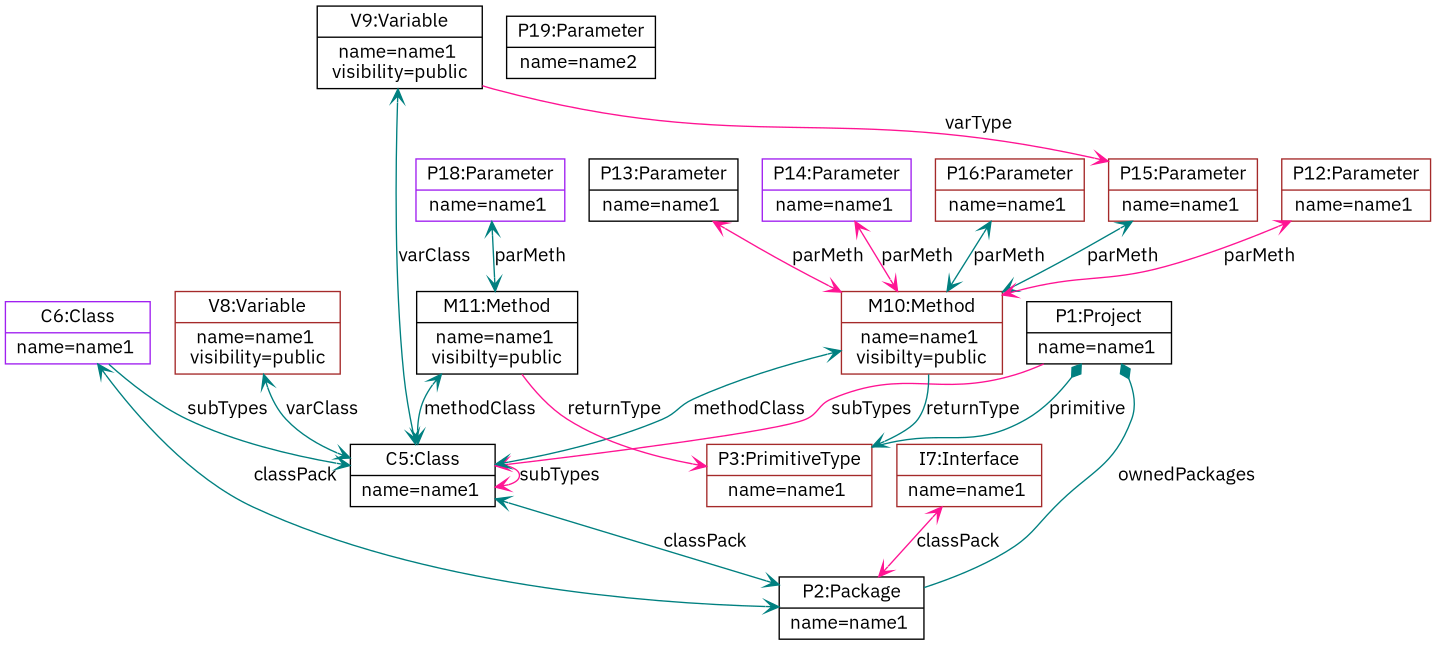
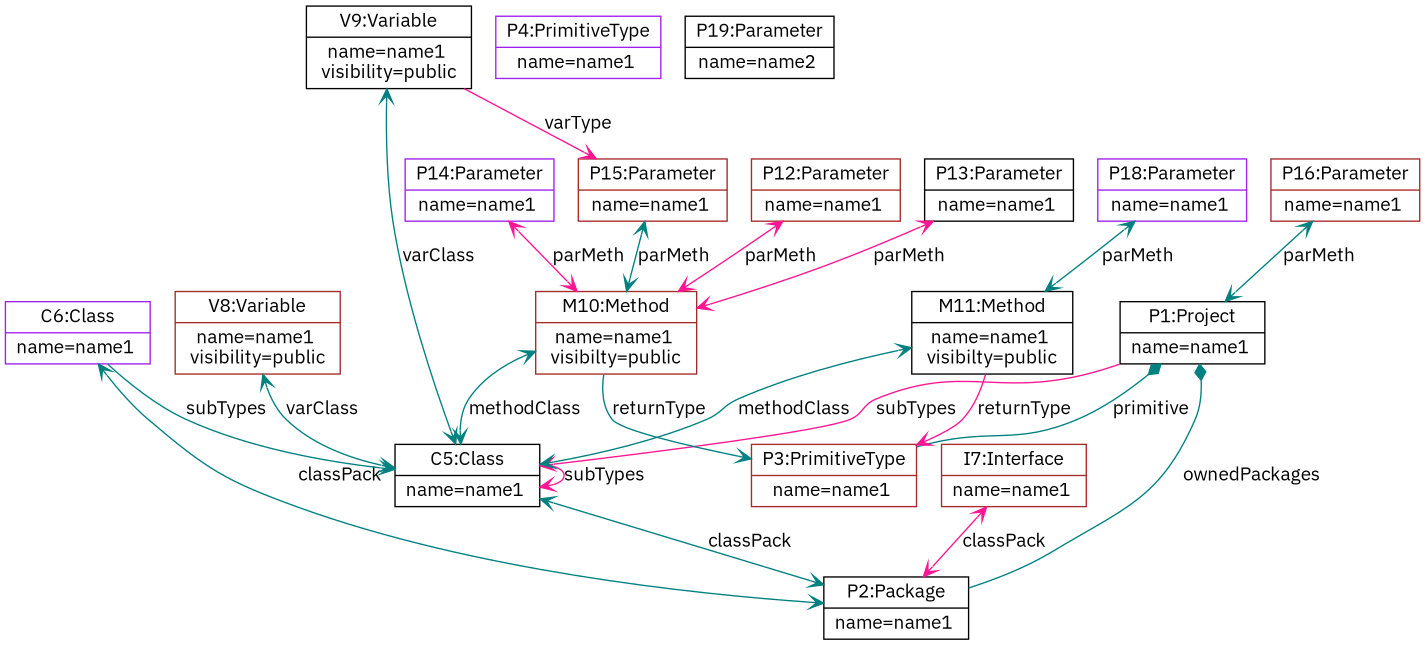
node "P4:PrimitiveType": added
edge "P16:Parameter" -- "M10:Method": now "P16:Parameter" -- "P1:Project"
